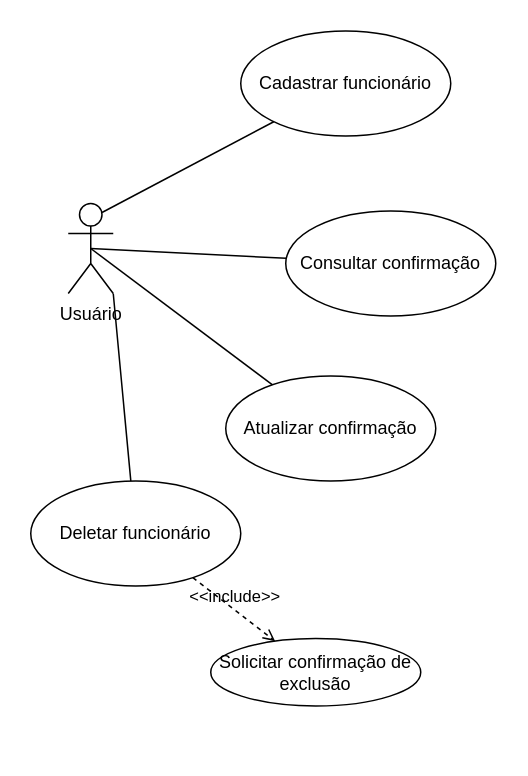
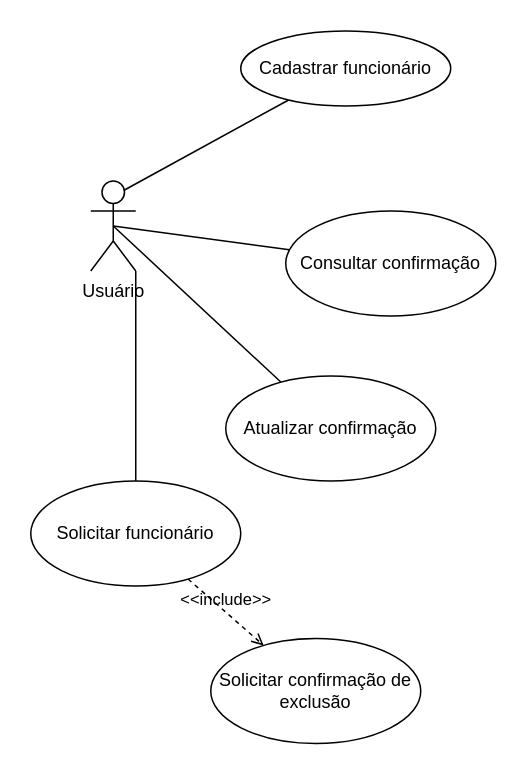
node "Cadastrar funcionário": size 210x105 -> 210x75
node "Usuário": moved (91, 248) -> (113, 226)
node "Deletar funcionário": label "Deletar funcionário" -> "Solicitar funcionário"
node "Solicitar confirmação de exclusão": size 210x68 -> 210x105
